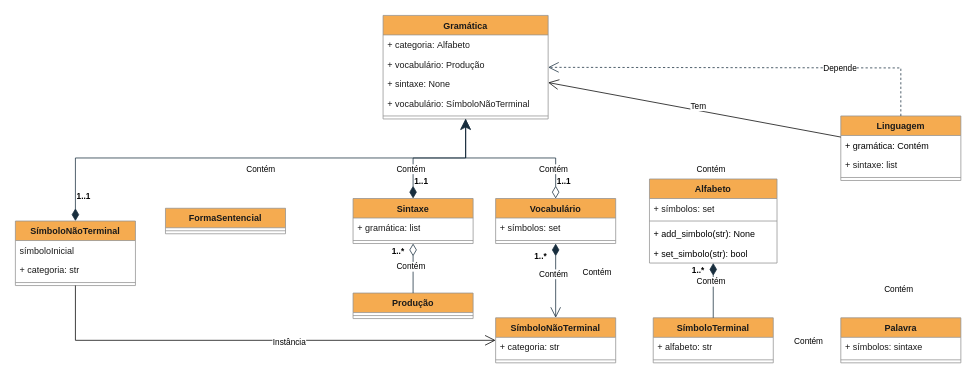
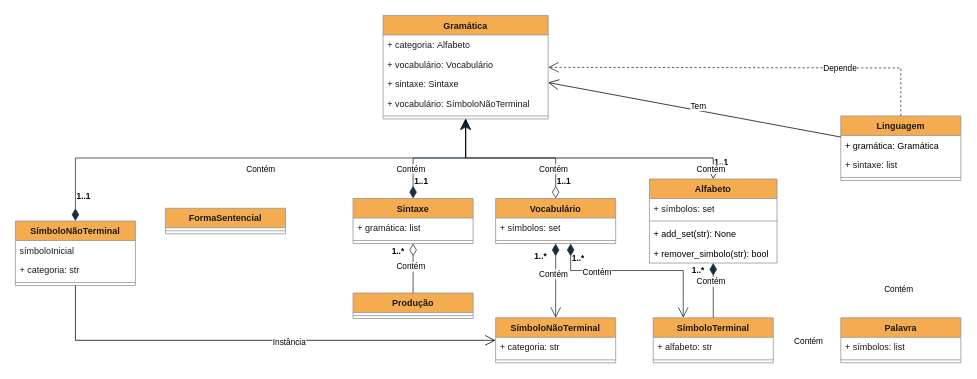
node "+ vocabulário: Produção": label "+ vocabulário: Produção" -> "+ vocabulário: Vocabulário"
node "+ sintaxe: None": label "+ sintaxe: None" -> "+ sintaxe: Sintaxe"
node "+ gramática: Contém": label "+ gramática: Contém" -> "+ gramática: Gramática"
edge "Gramática" -- "Alfabeto": added, label "1..1"
node "+ add_simbolo(str): None": label "+ add_simbolo(str): None" -> "+ add_set(str): None"
node "+ set_simbolo(str): bool": label "+ set_simbolo(str): bool" -> "+ remover_simbolo(str): bool"
edge "Vocabulário" -- "SímboloTerminal": added, label "1..*"
node "+ símbolos: sintaxe": label "+ símbolos: sintaxe" -> "+ símbolos: list"
